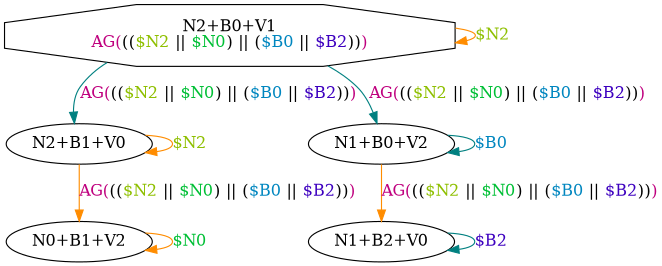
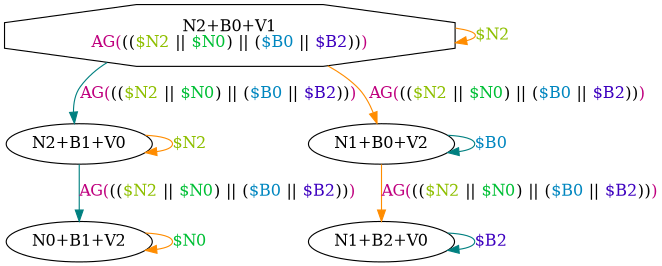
edge "N2+B0+V1" -> "N1+B0+V2": color teal -> darkorange
edge "N2+B1+V0" -> "N0+B1+V2": color darkorange -> teal
